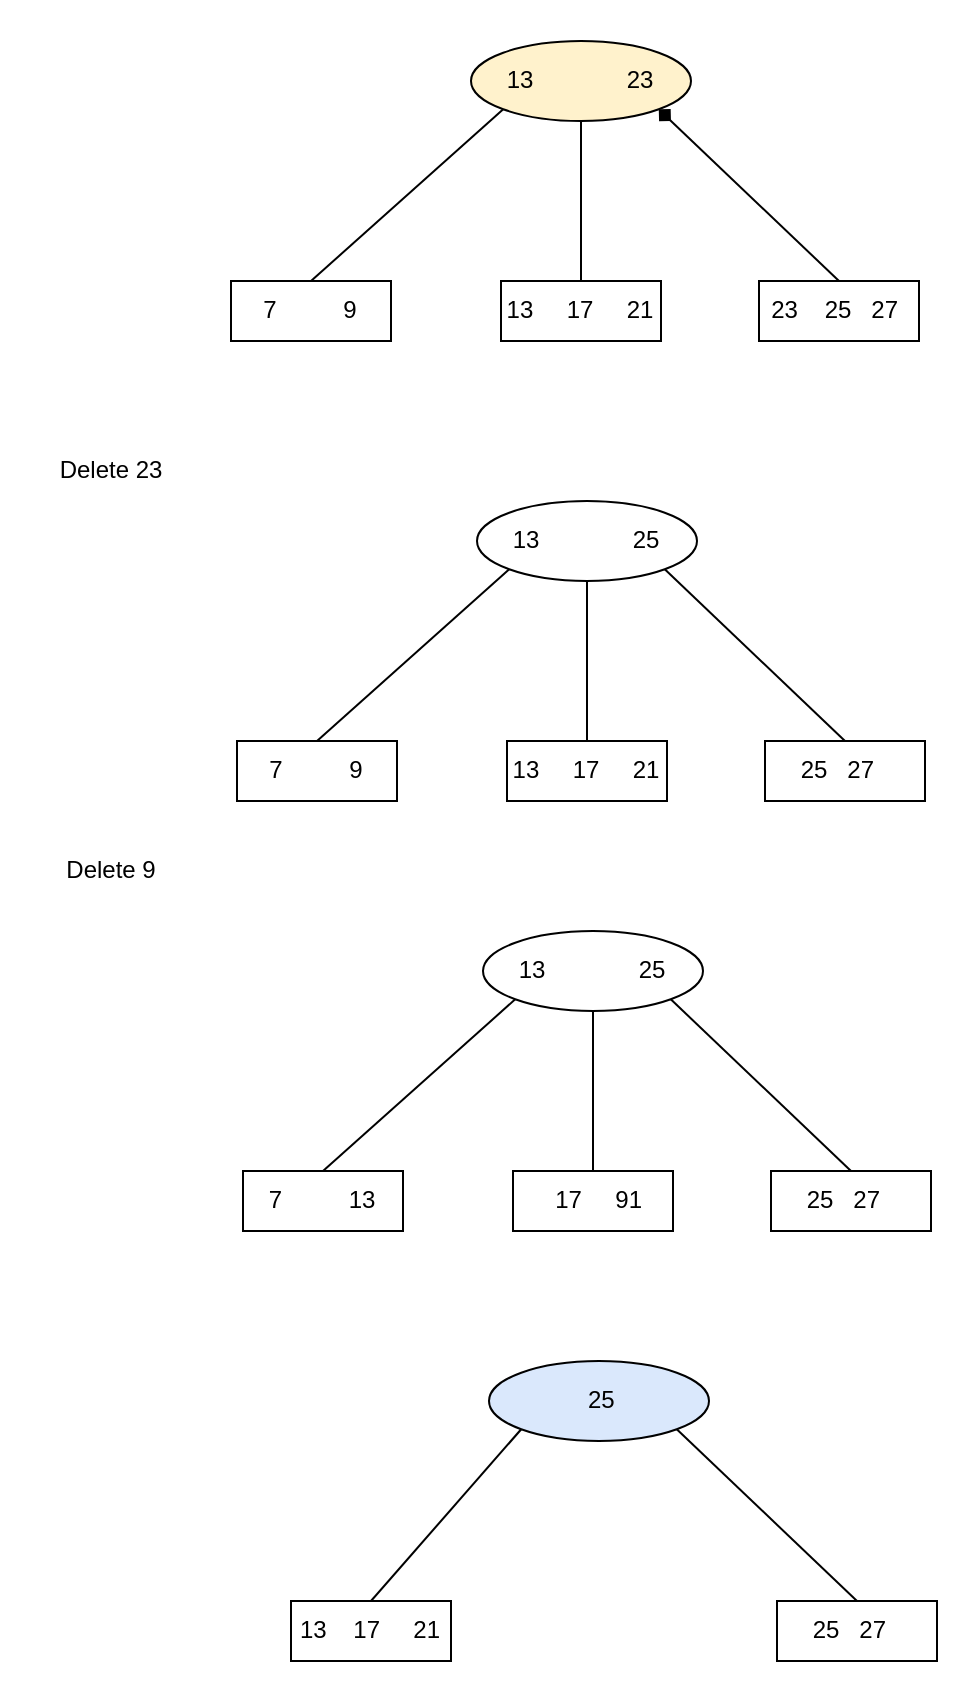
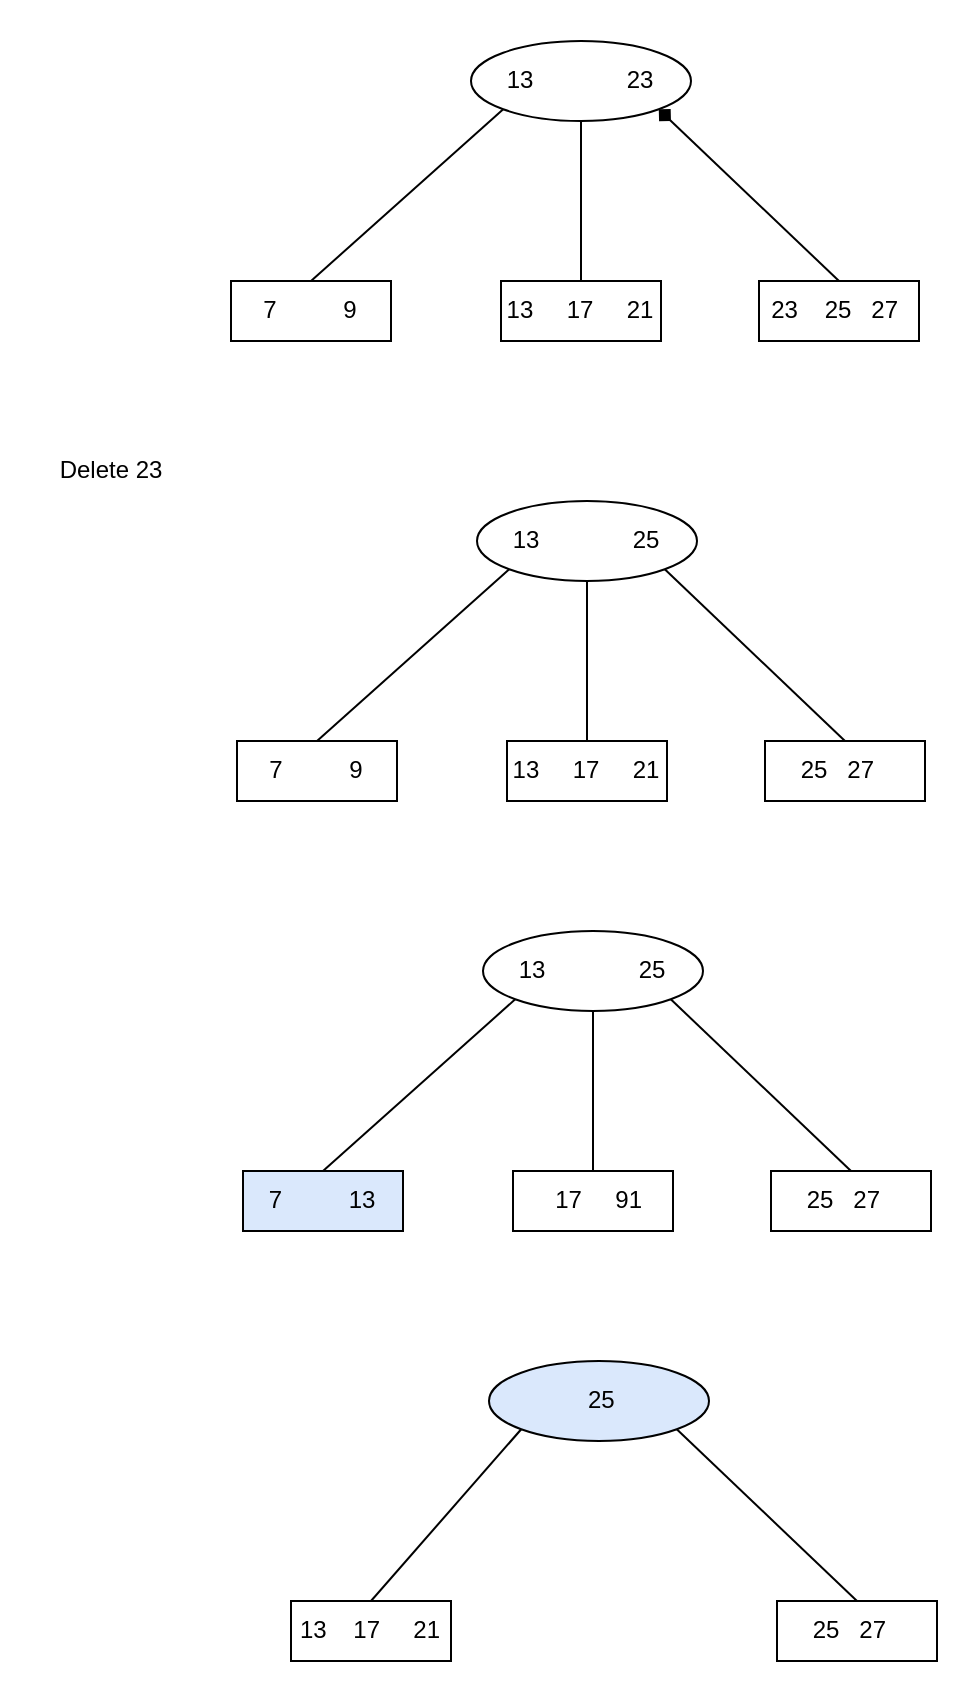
node "13 23": fillcolor #fff2cc -> #ffffff
node "Delete 9": removed
node "7 13": fillcolor #ffffff -> #dae8fc
